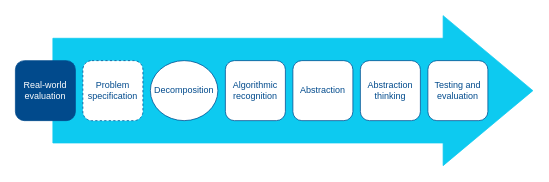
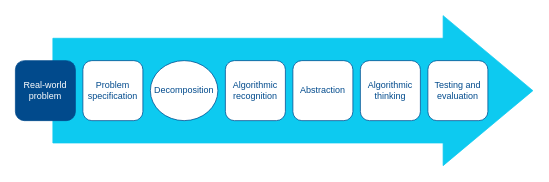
node "Real-world evaluation": label "Real-world evaluation" -> "Real-world problem"
node "Problem specification": style dashed -> solid
node "Abstraction thinking": label "Abstraction thinking" -> "Algorithmic thinking"
